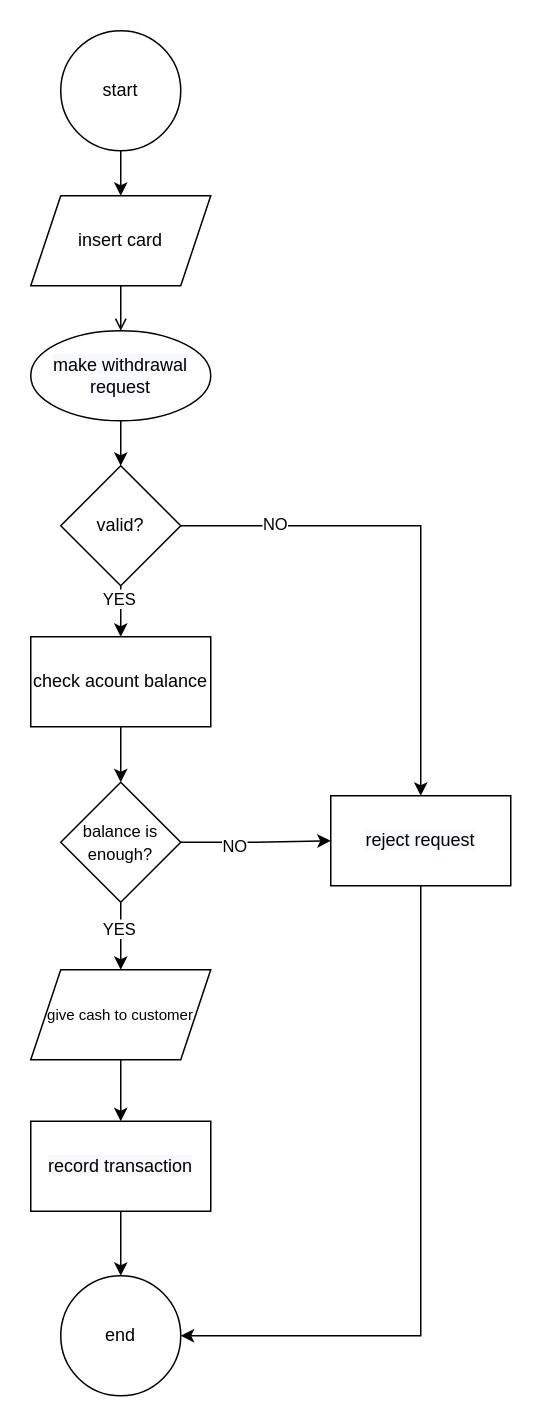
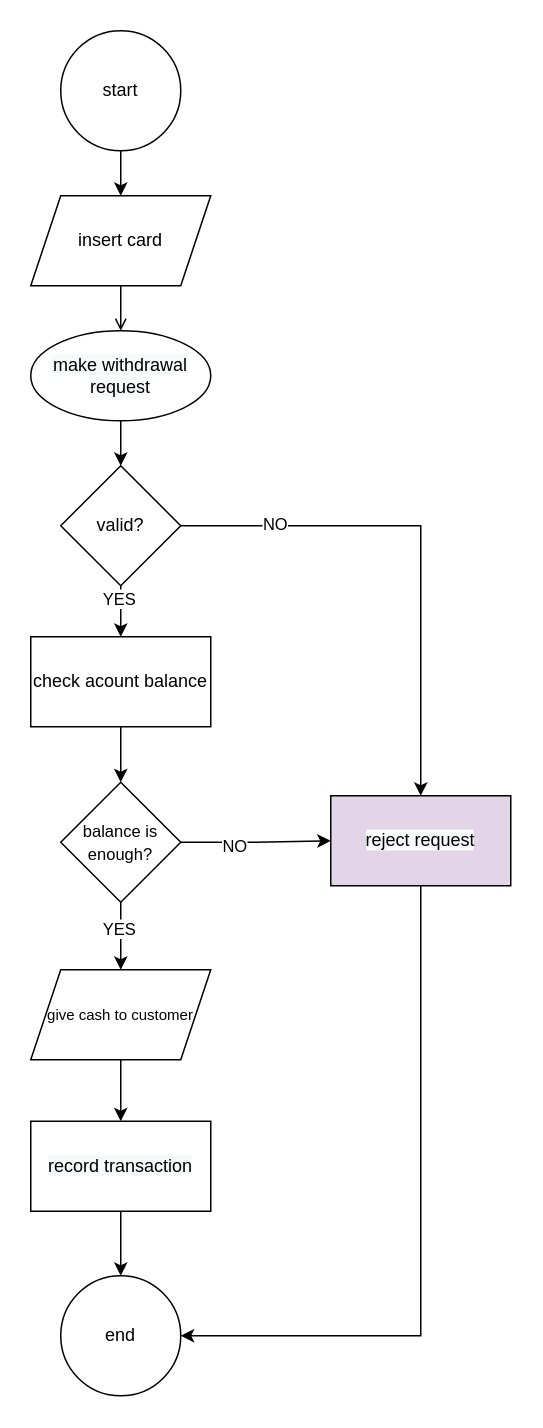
node "reject request": fillcolor #ffffff -> #e1d5e7
